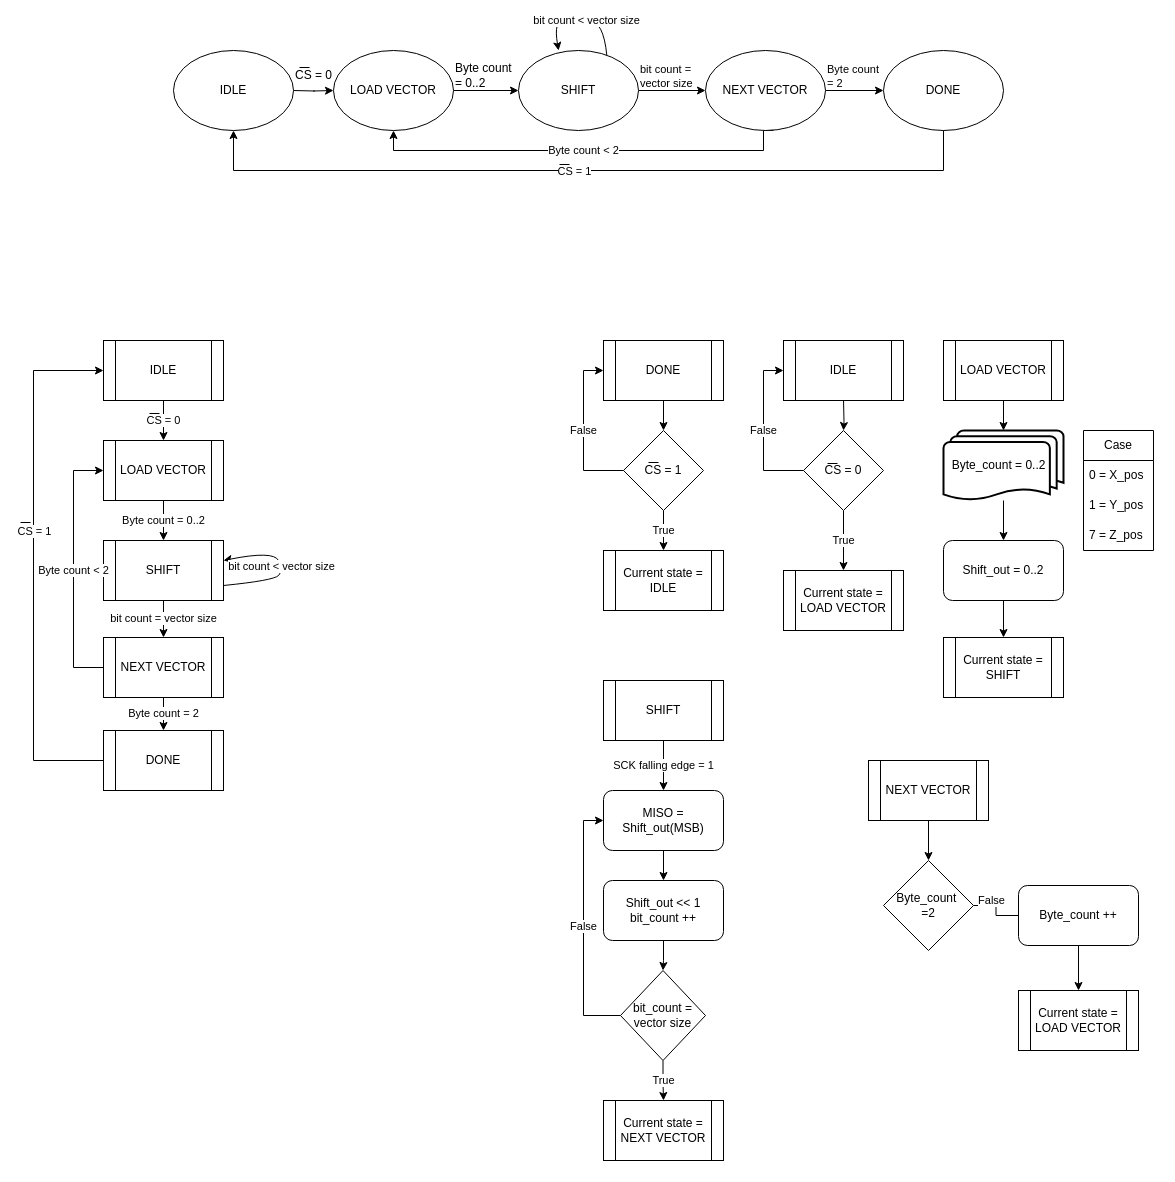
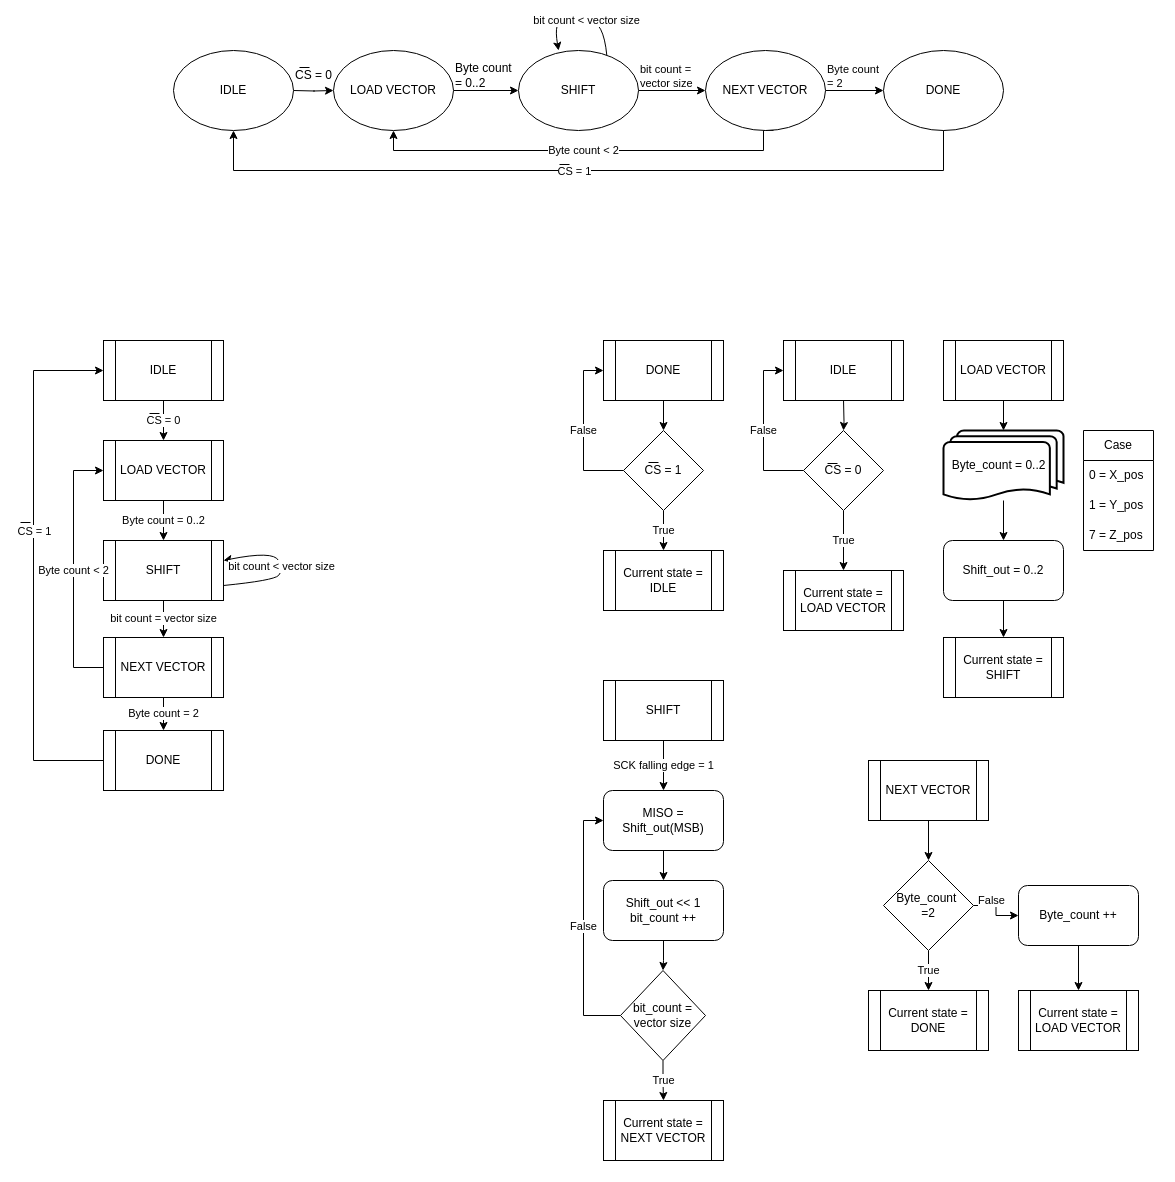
edge "Byte_count =2" -- "Byte_count ++": arrowhead none -> classic
edge "Byte_count =2" -> "Current state = DONE": added, label "True"
node "Current state = DONE": added
